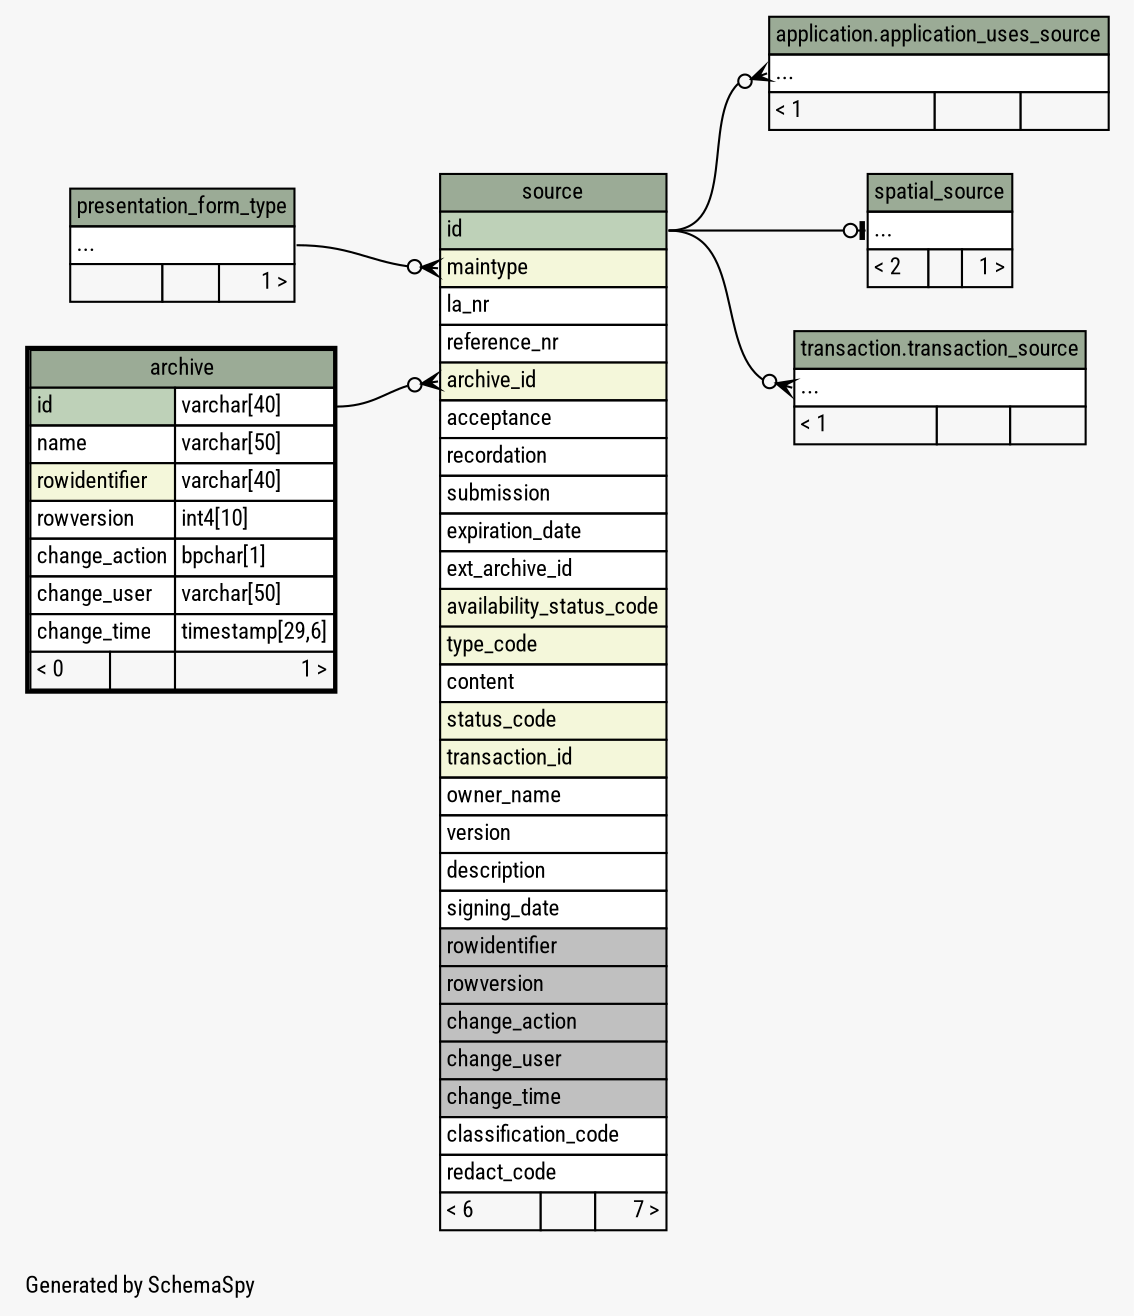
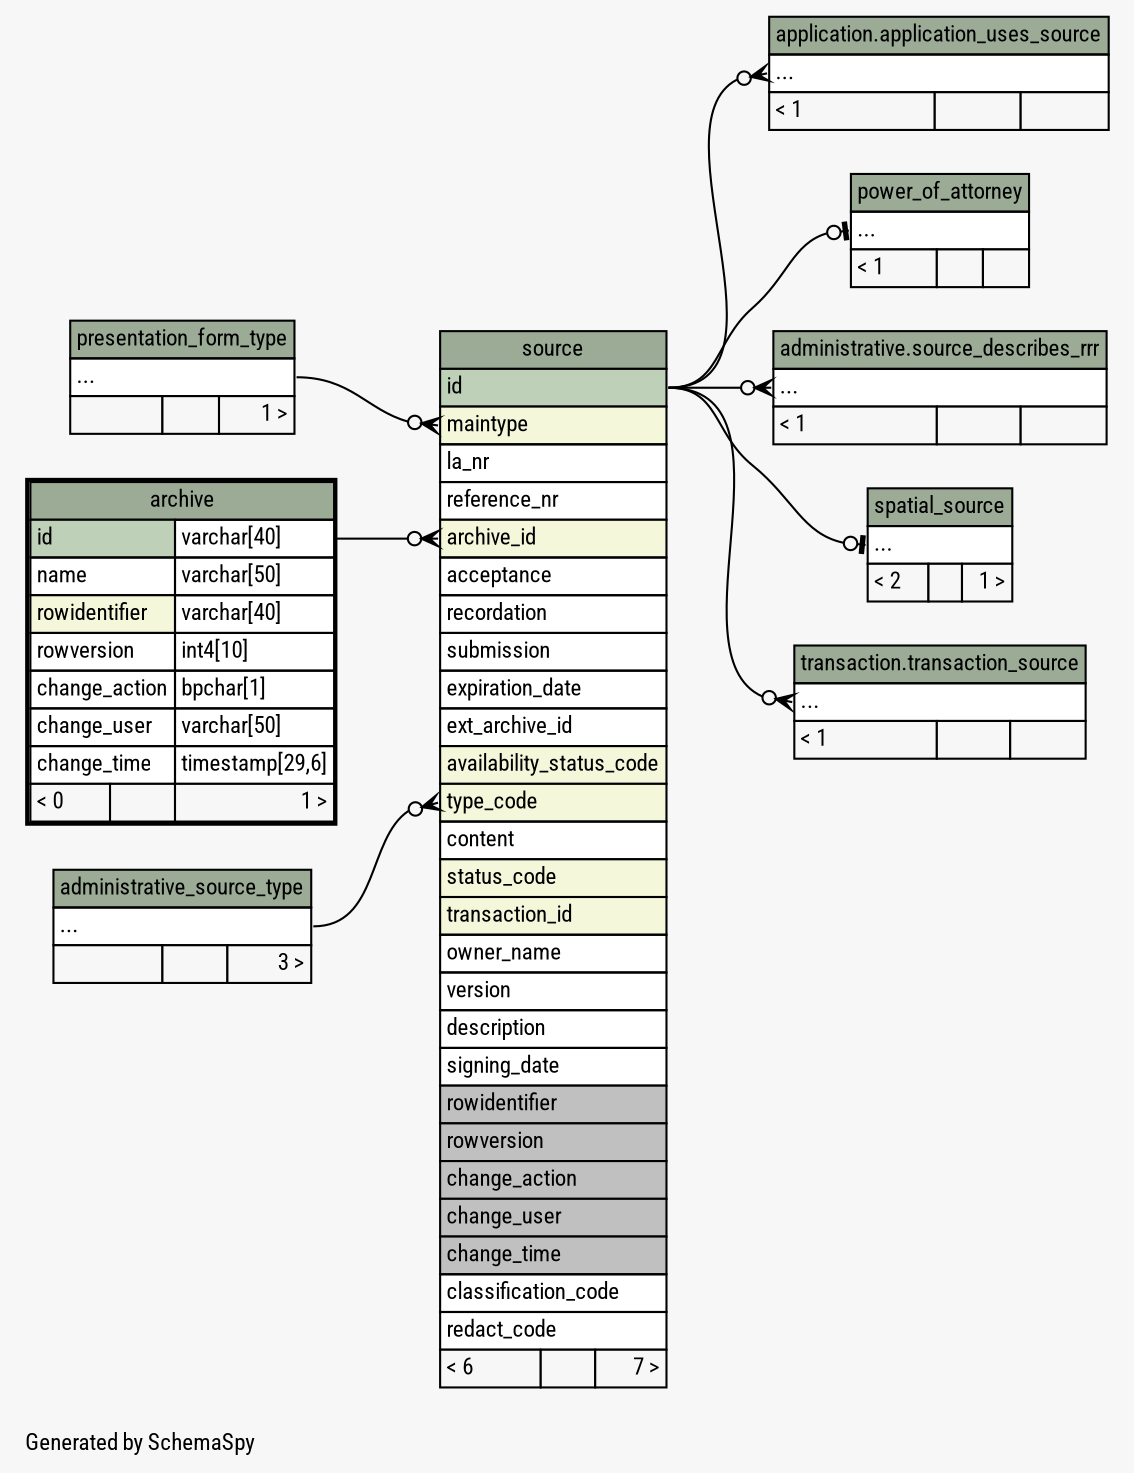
node "power_of_attorney": added
node "administrative.source_describes_rrr": added
node "administrative_source_type": added
